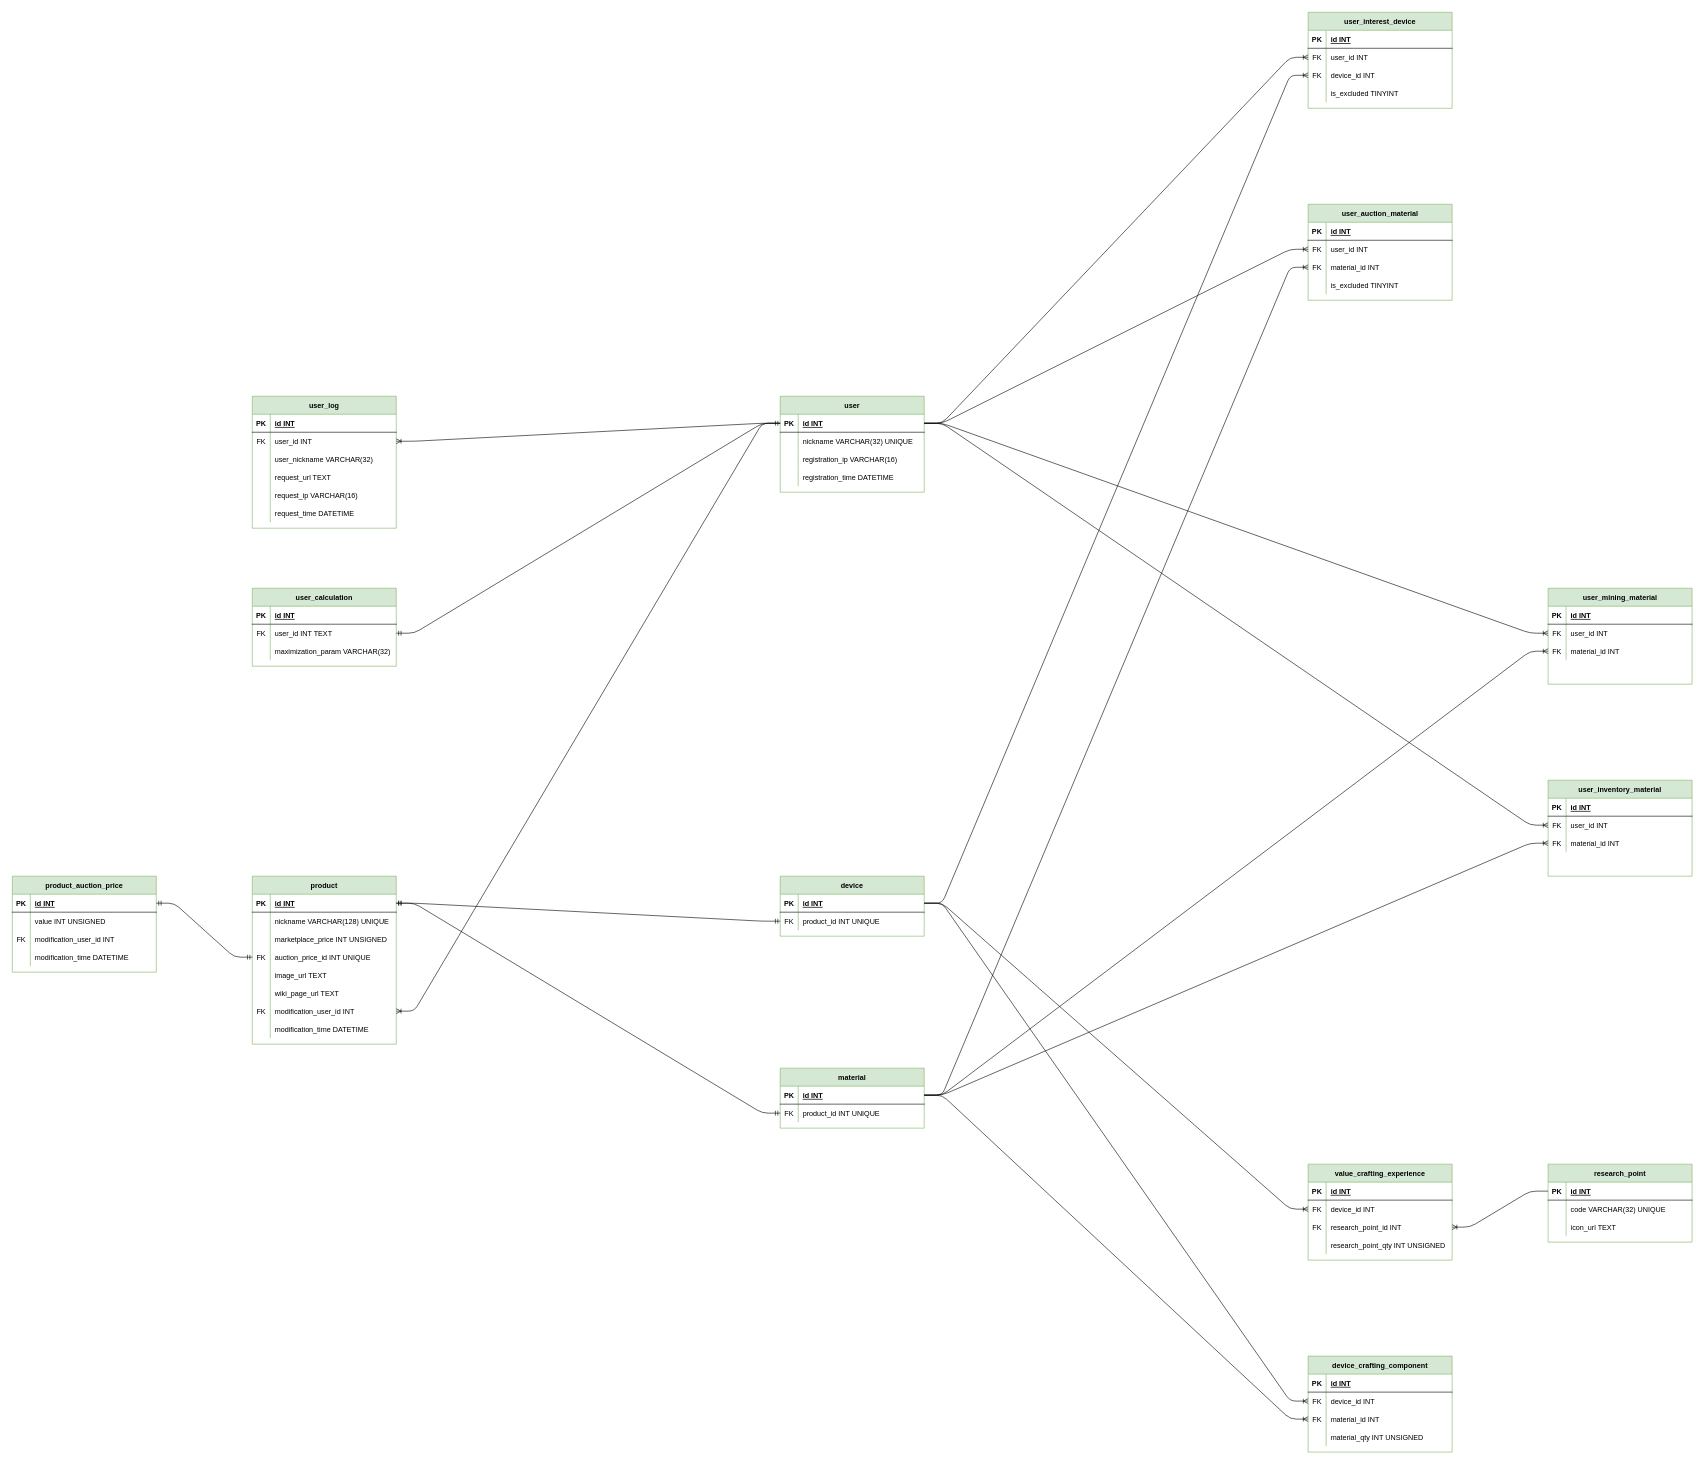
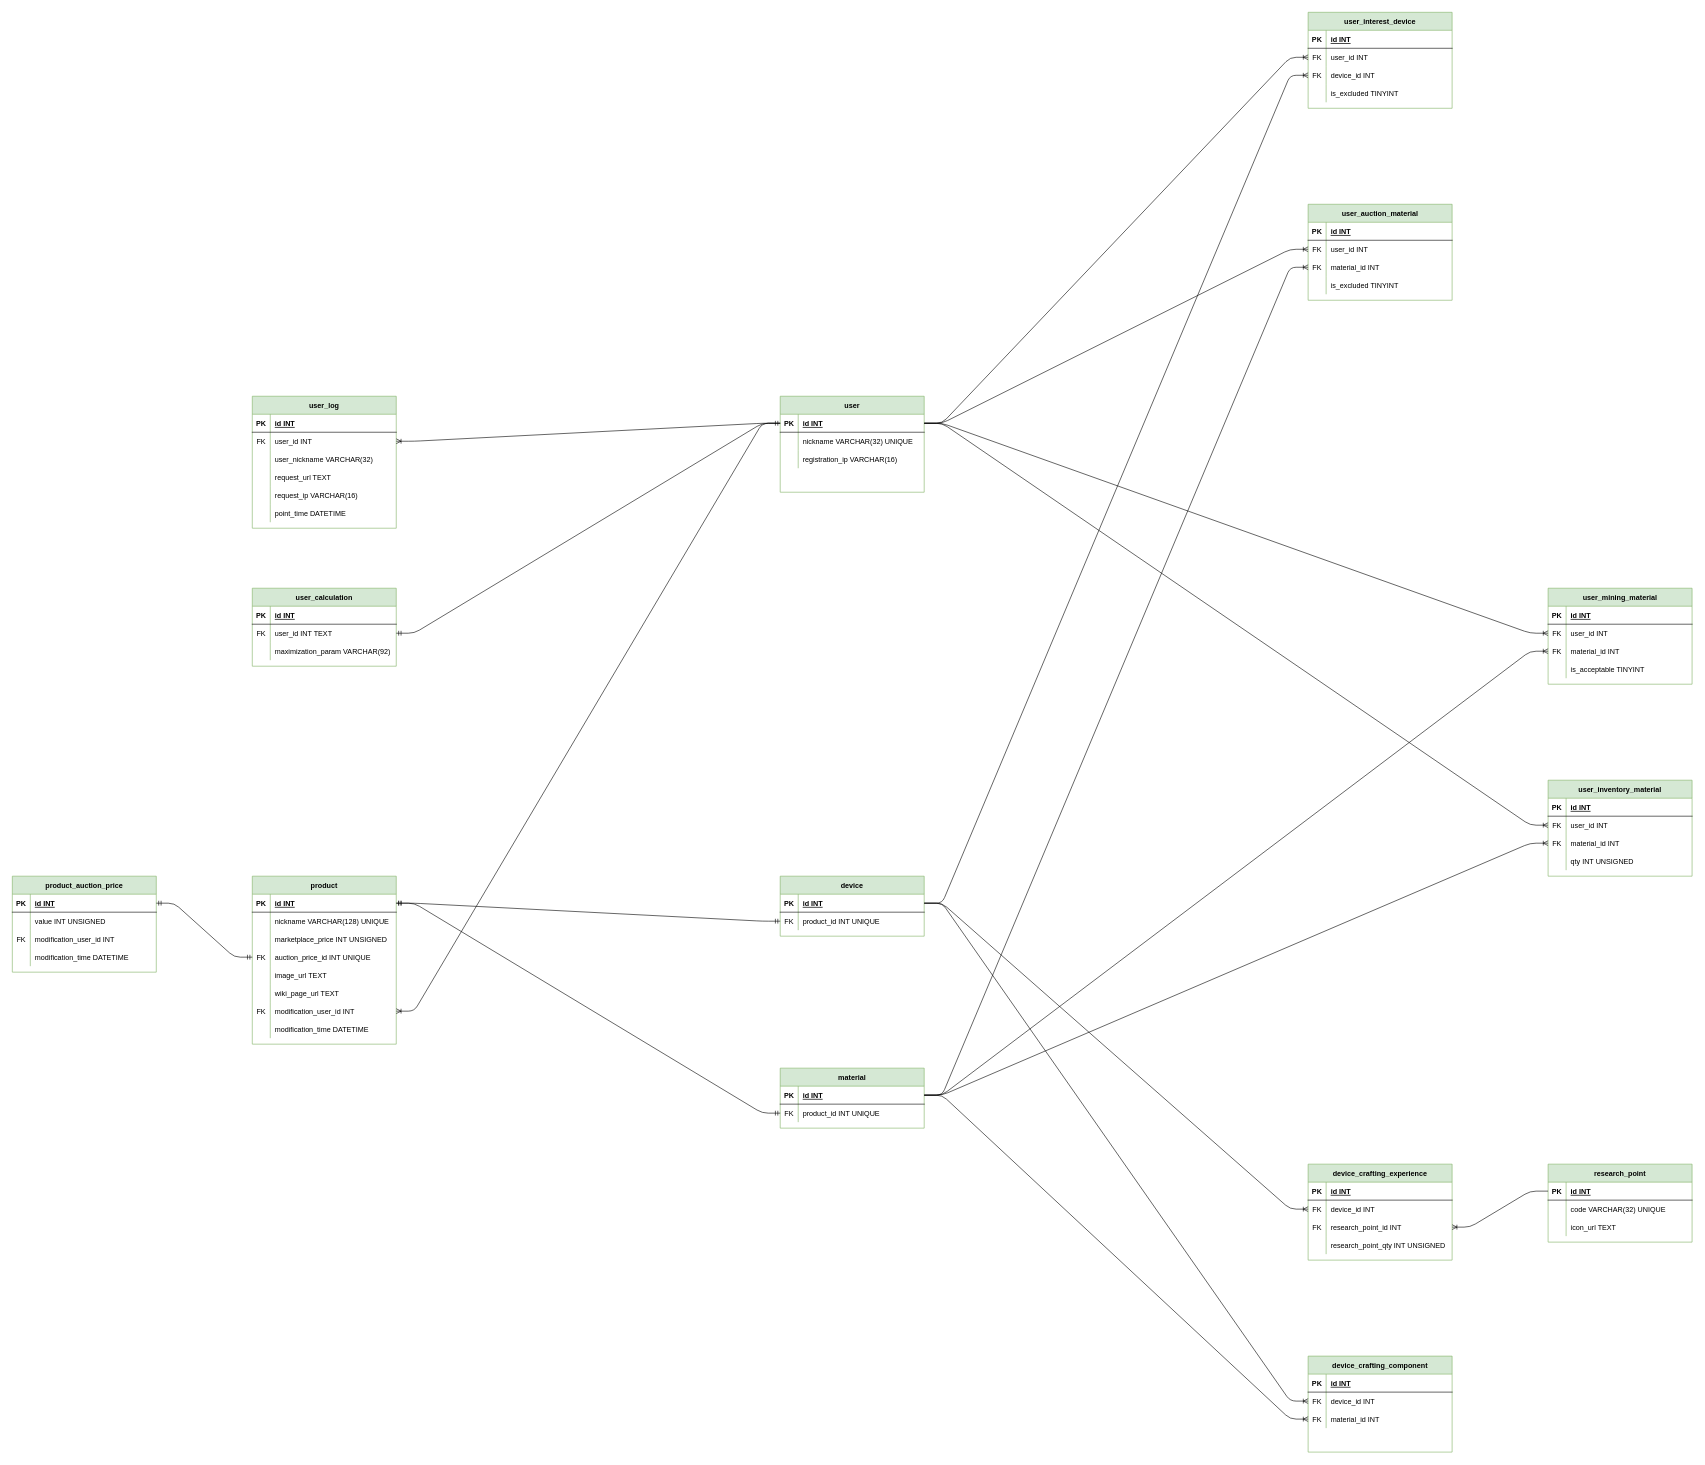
node "registration_time DATETIME": removed
node "request_time DATETIME": label "request_time DATETIME" -> "point_time DATETIME"
node "maximization_param VARCHAR(32)": label "maximization_param VARCHAR(32)" -> "maximization_param VARCHAR(92)"
node "is_acceptable TINYINT": added
node "qty INT UNSIGNED": added
node "value_crafting_experience": label "value_crafting_experience" -> "device_crafting_experience"
node "material_qty INT UNSIGNED": removed
